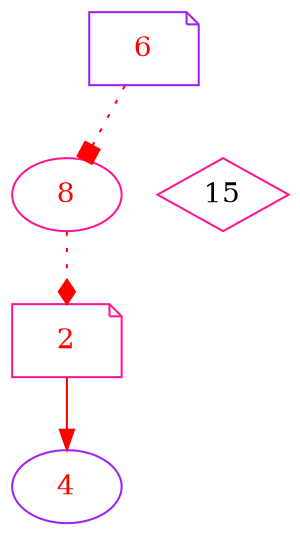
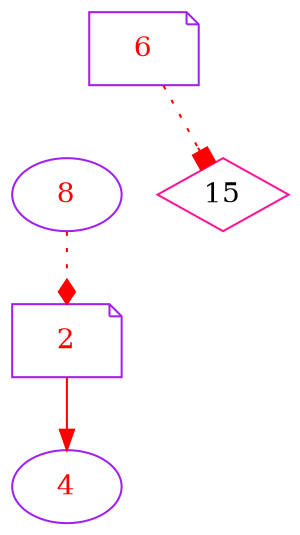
edge "6" -> "8": now "6" -> "15"
node "8": color deeppink -> purple
node "2": color deeppink -> purple
